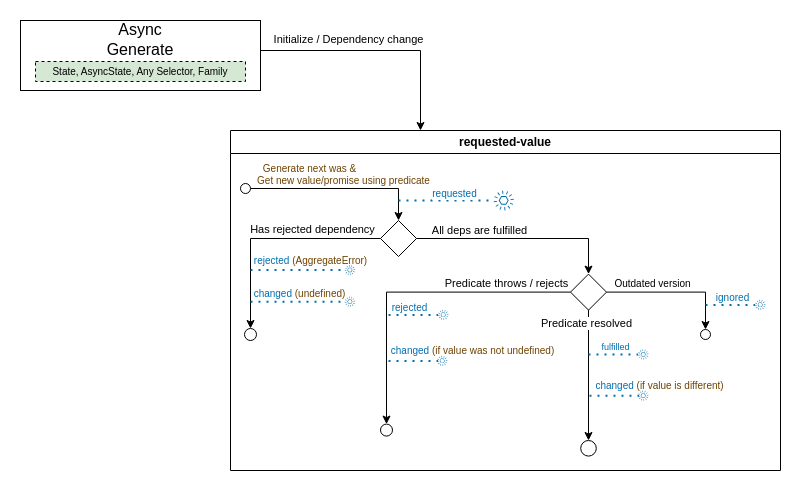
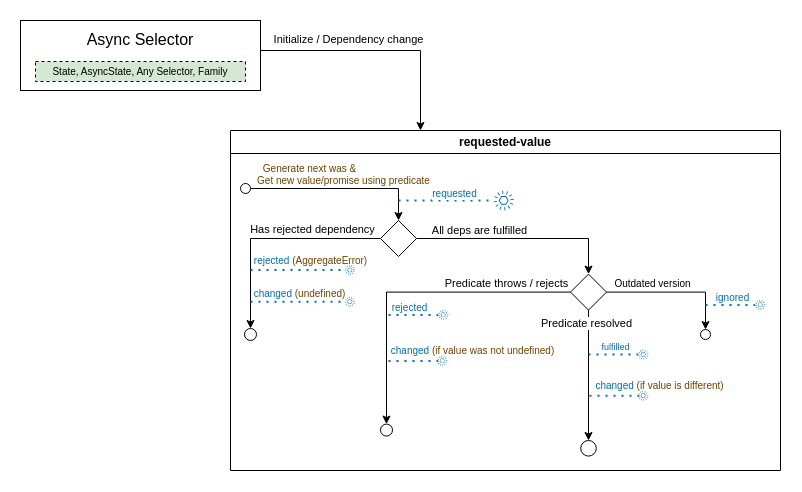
node "Async Generate": label "Async Generate" -> "Async Selector"
